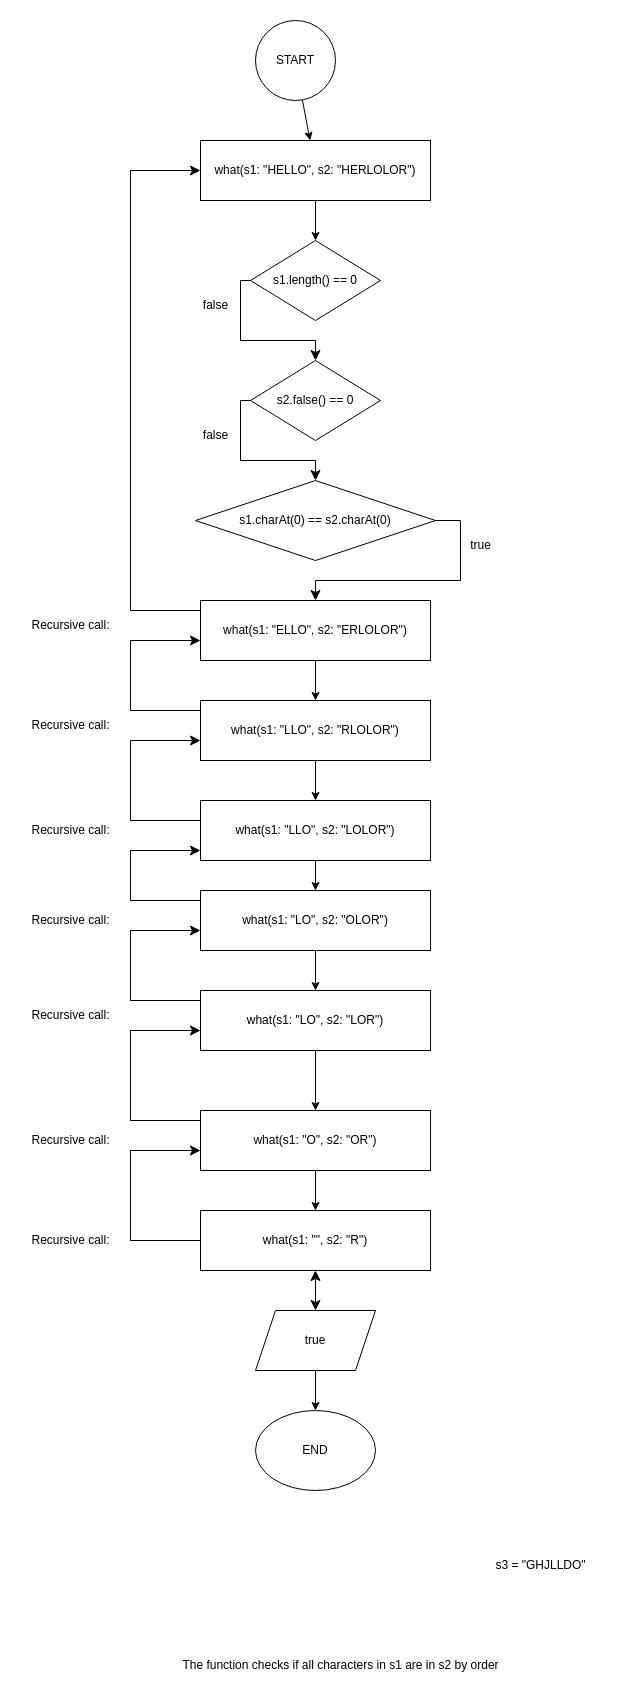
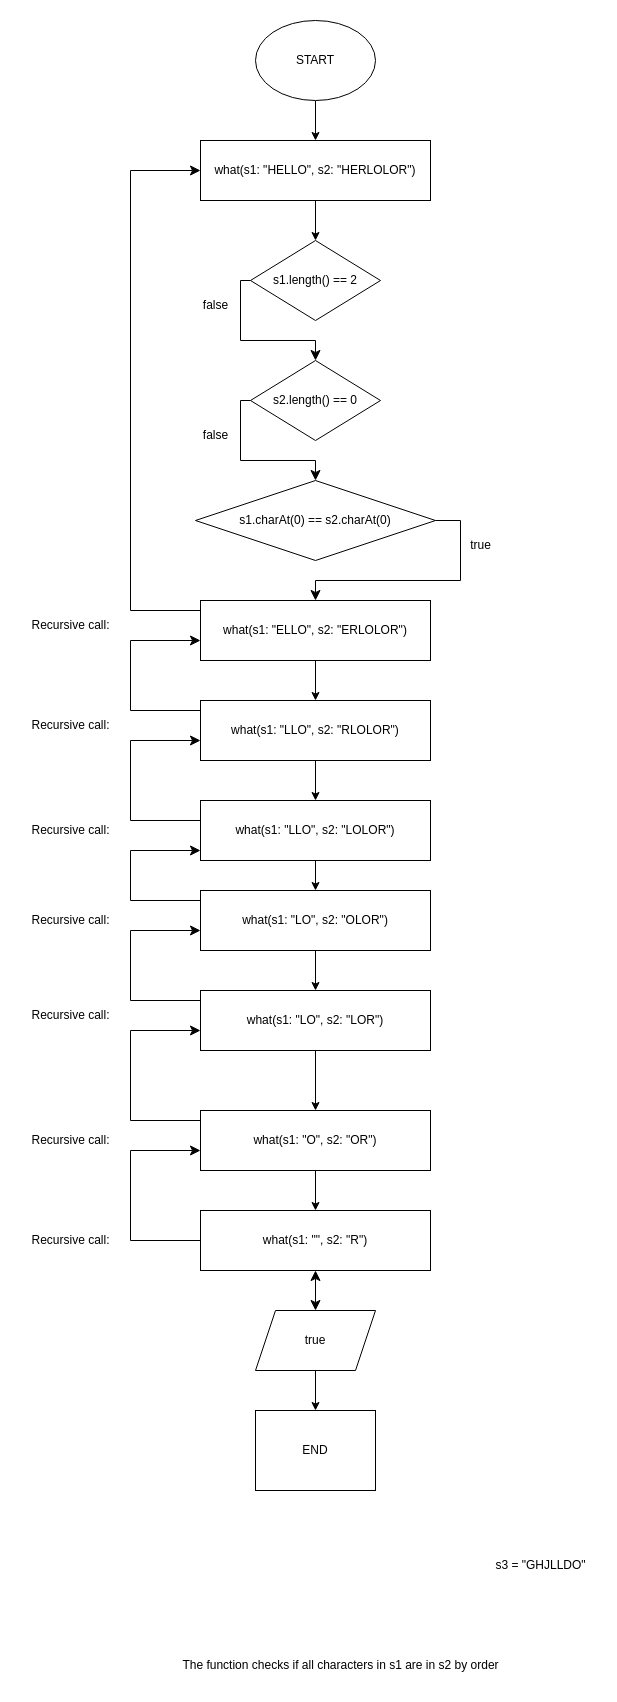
node "START": size 80x80 -> 120x80
node "s1.length() == 0": label "s1.length() == 0" -> "s1.length() == 2"
node "s2.false() == 0": label "s2.false() == 0" -> "s2.length() == 0"
node "END": shape ellipse -> rectangle
